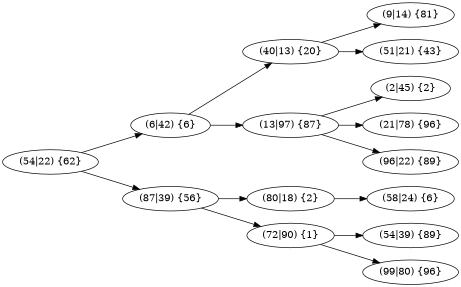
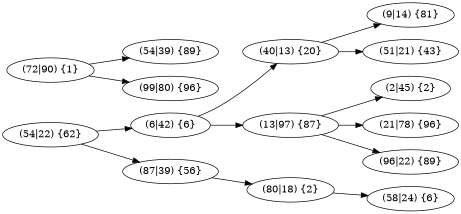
edge "(87|39) {56}" -> "(72|90) {1}": removed
